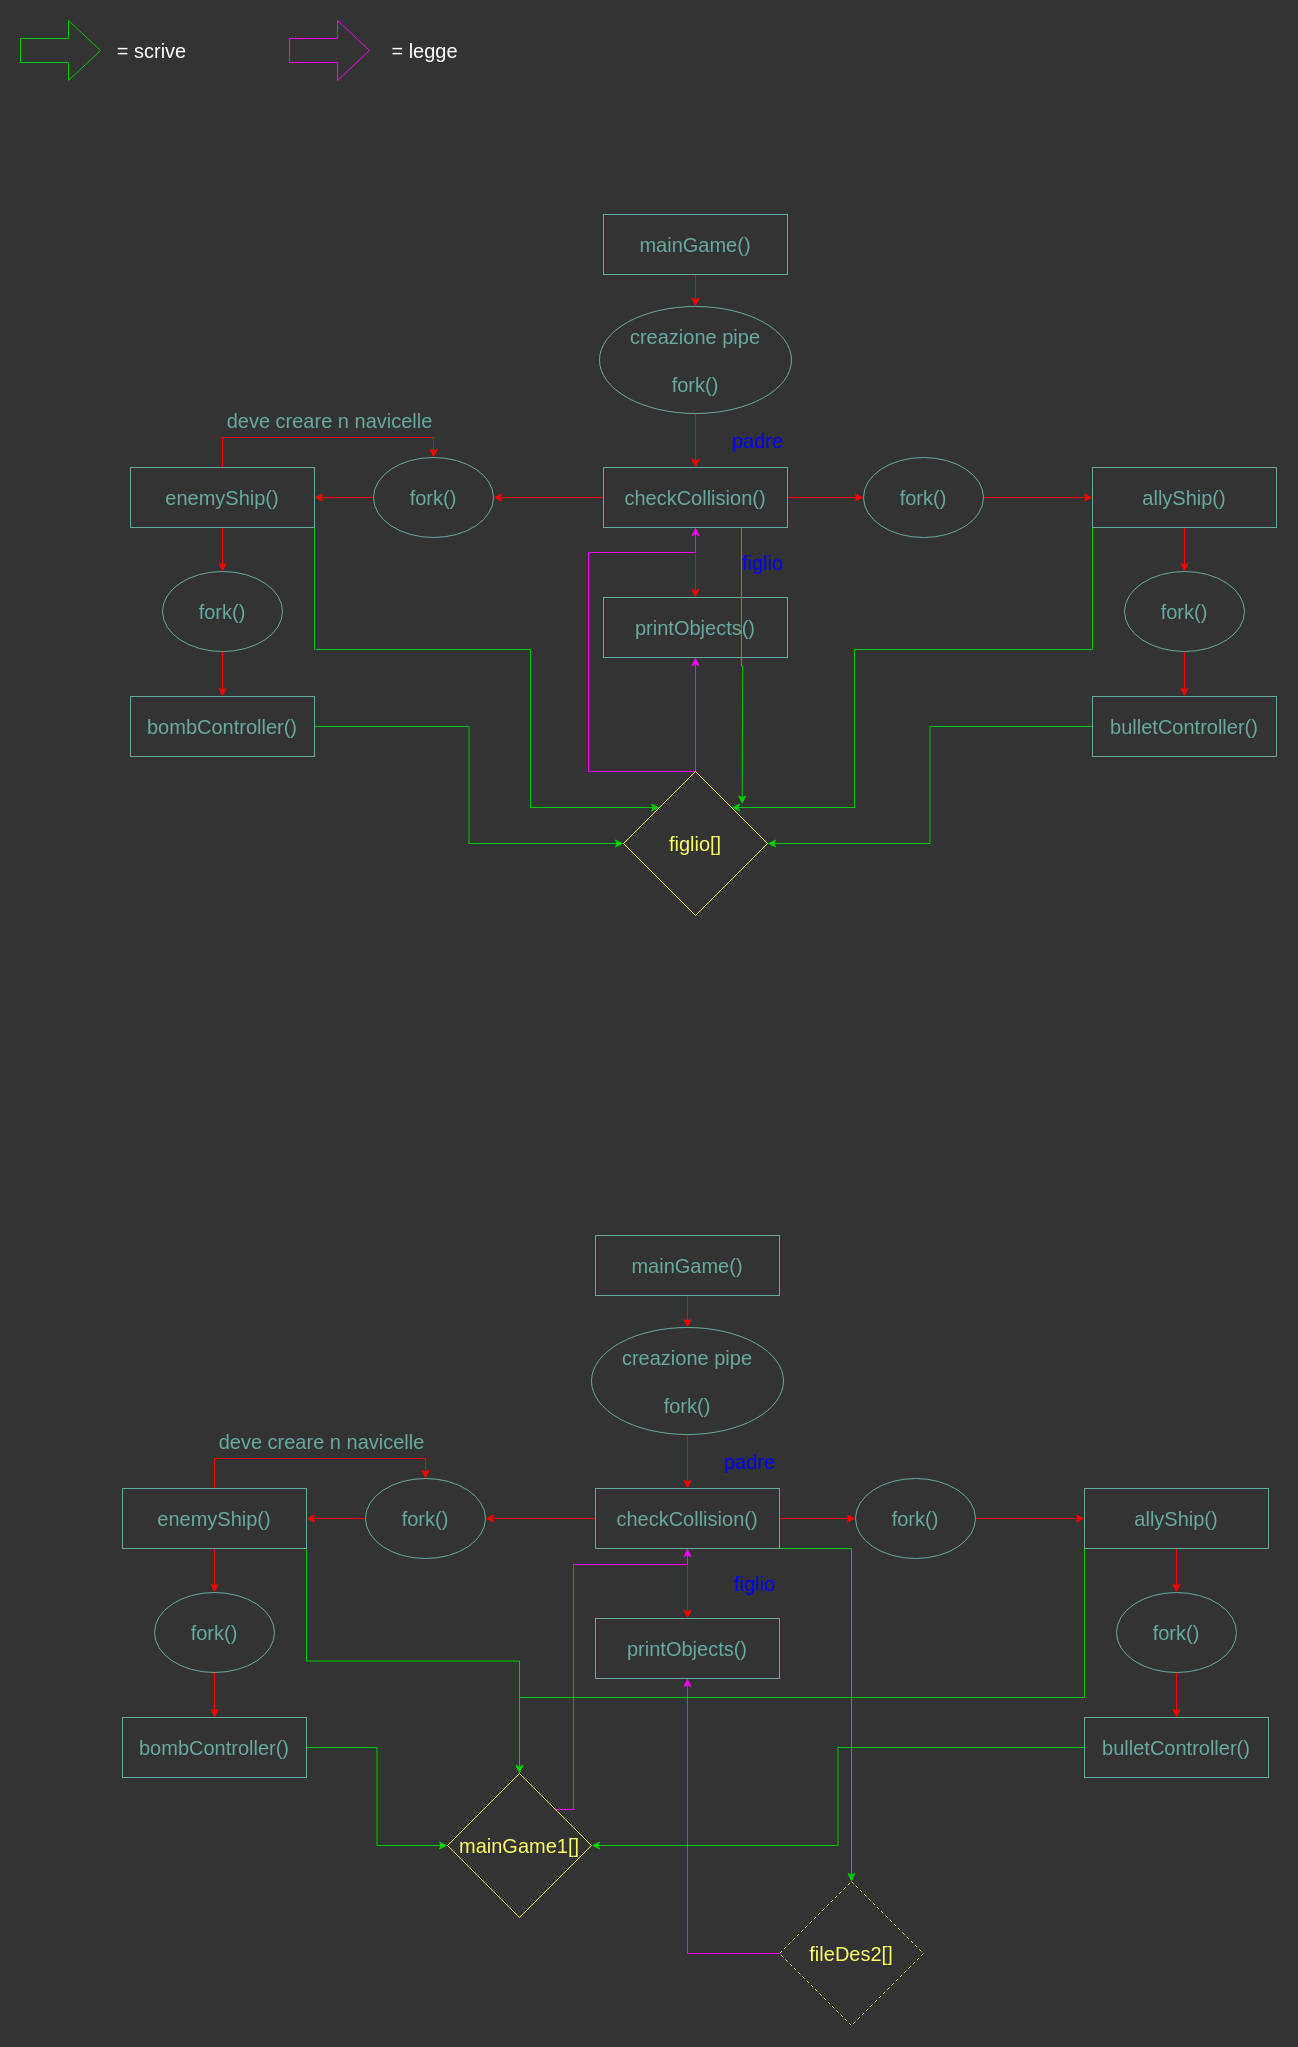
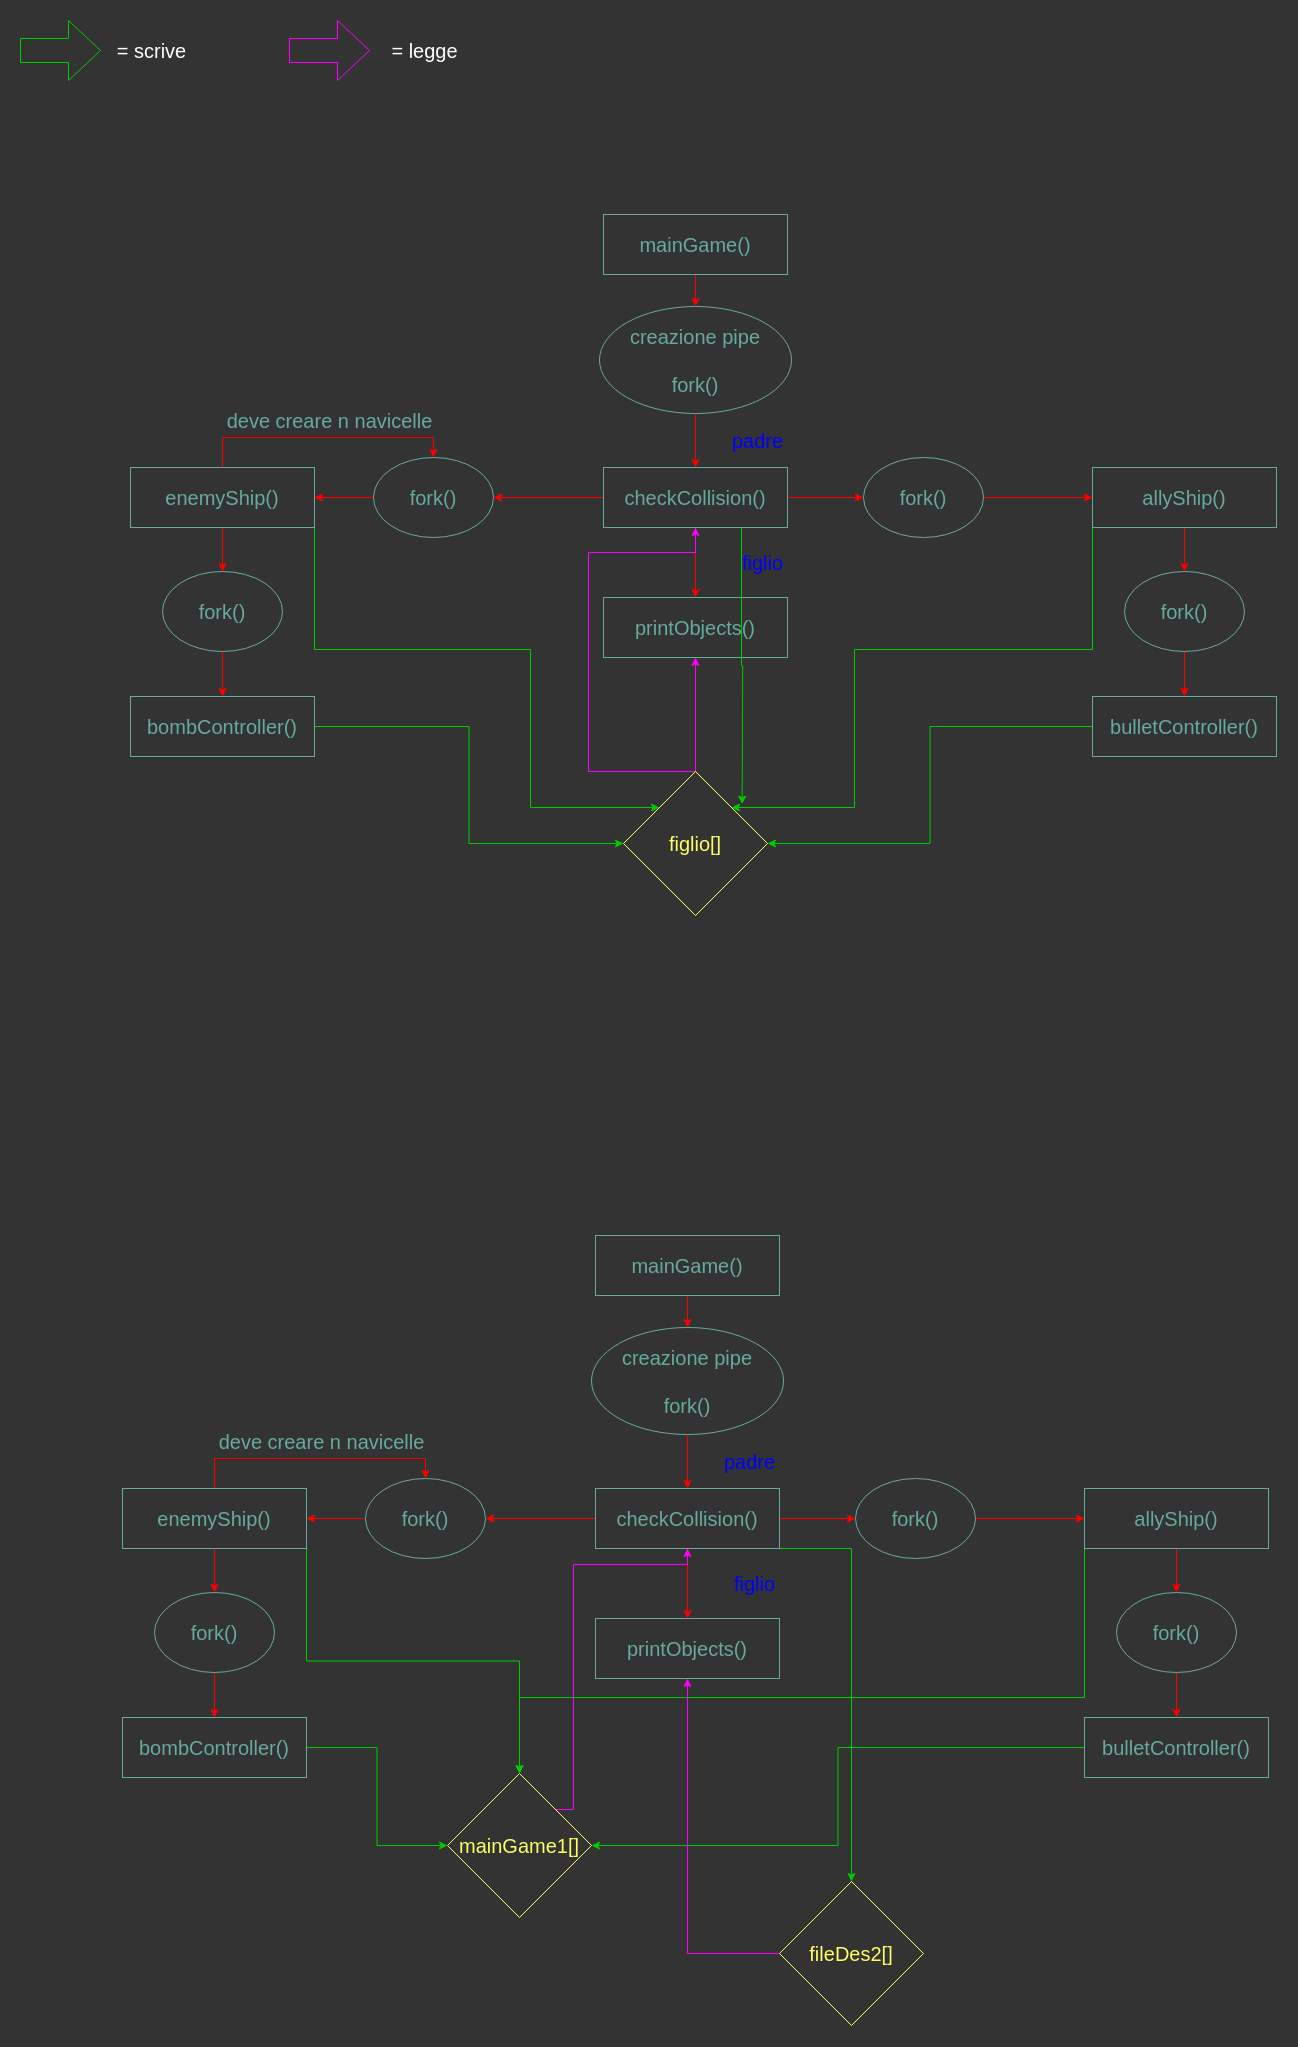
node "fileDes2[]": style dashed -> solid
